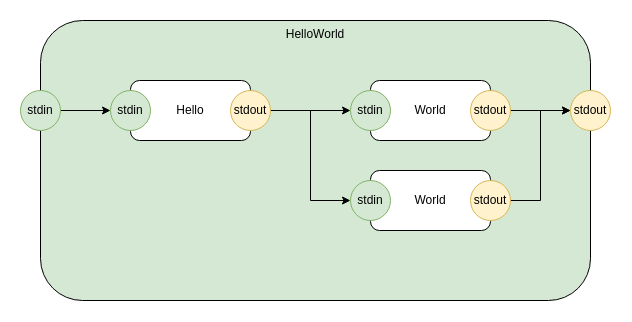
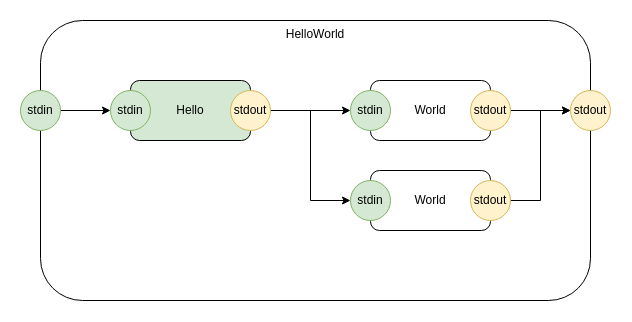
node "Hello": fillcolor #ffffff -> #d5e8d4
node "HelloWorld": fillcolor #d5e8d4 -> #ffffff
